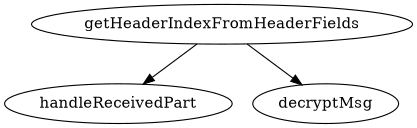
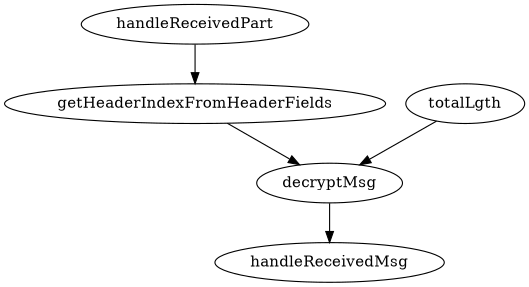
edge "getHeaderIndexFromHeaderFields" -> "handleReceivedPart": reversed
node "totalLgth": added
node "handleReceivedMsg": added
